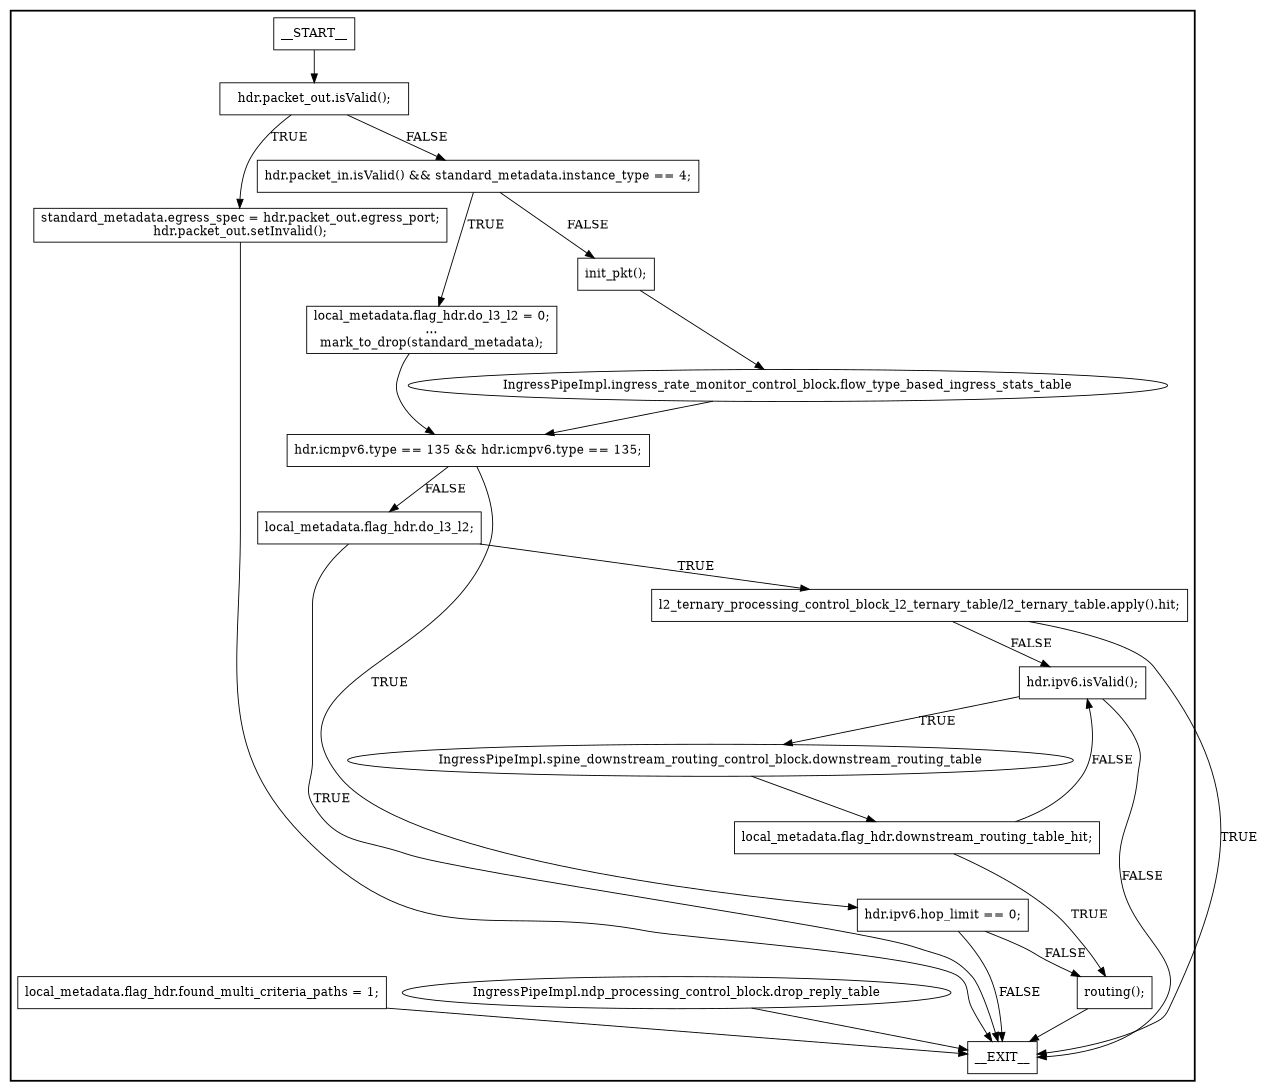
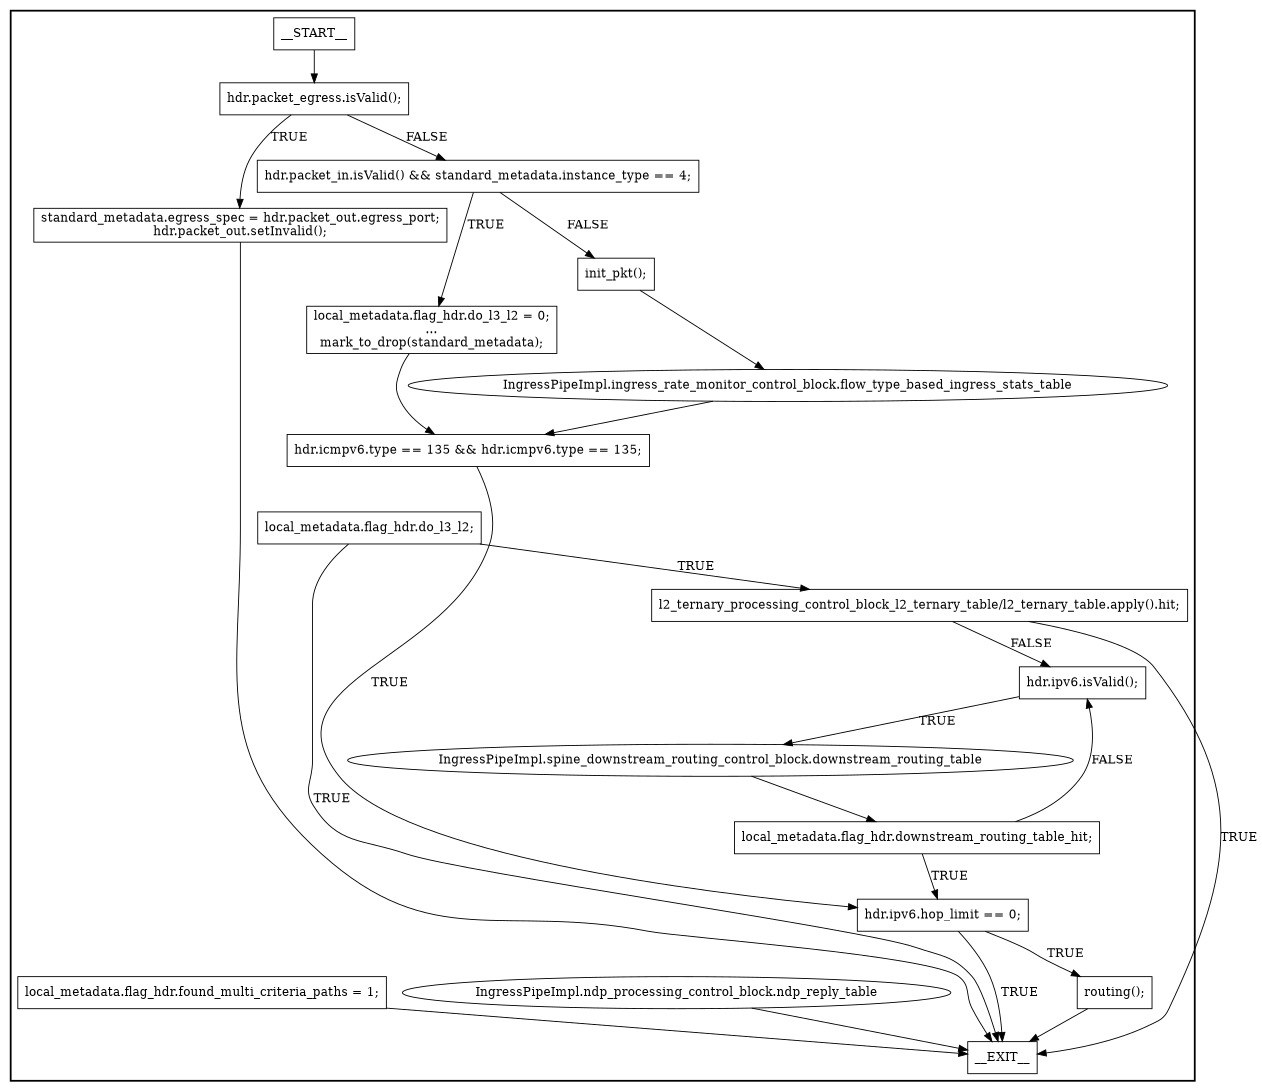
node "hdr.packet_out.isValid();": label "hdr.packet_out.isValid();" -> "hdr.packet_egress.isValid();"
edge "hdr.icmpv6.type == 135 && hdr.icmpv6.type == 135;" -> "local_metadata.flag_hdr.do_l3_l2;": removed, label "FALSE"
edge "local_metadata.flag_hdr.downstream_routing_table_hit;" -> "routing();": now "local_metadata.flag_hdr.downstream_routing_table_hit;" -> "hdr.ipv6.hop_limit == 0;"
edge "hdr.ipv6.isValid();" -> "__EXIT__": removed, label "FALSE"
edge "hdr.ipv6.hop_limit == 0;" -> "routing();": label "FALSE" -> "TRUE"
node "IngressPipeImpl.ndp_processing_control_block.drop_reply_table": label "IngressPipeImpl.ndp_processing_control_block.drop_reply_table" -> "IngressPipeImpl.ndp_processing_control_block.ndp_reply_table"
edge "hdr.ipv6.hop_limit == 0;" -> "__EXIT__": label "FALSE" -> "TRUE"
